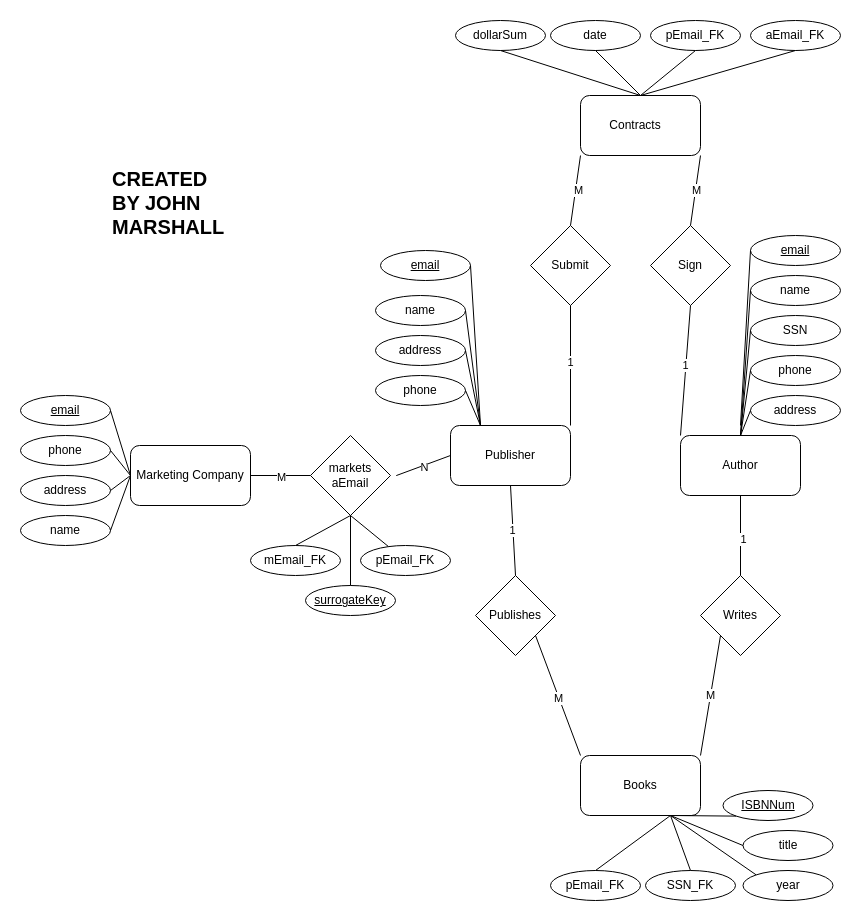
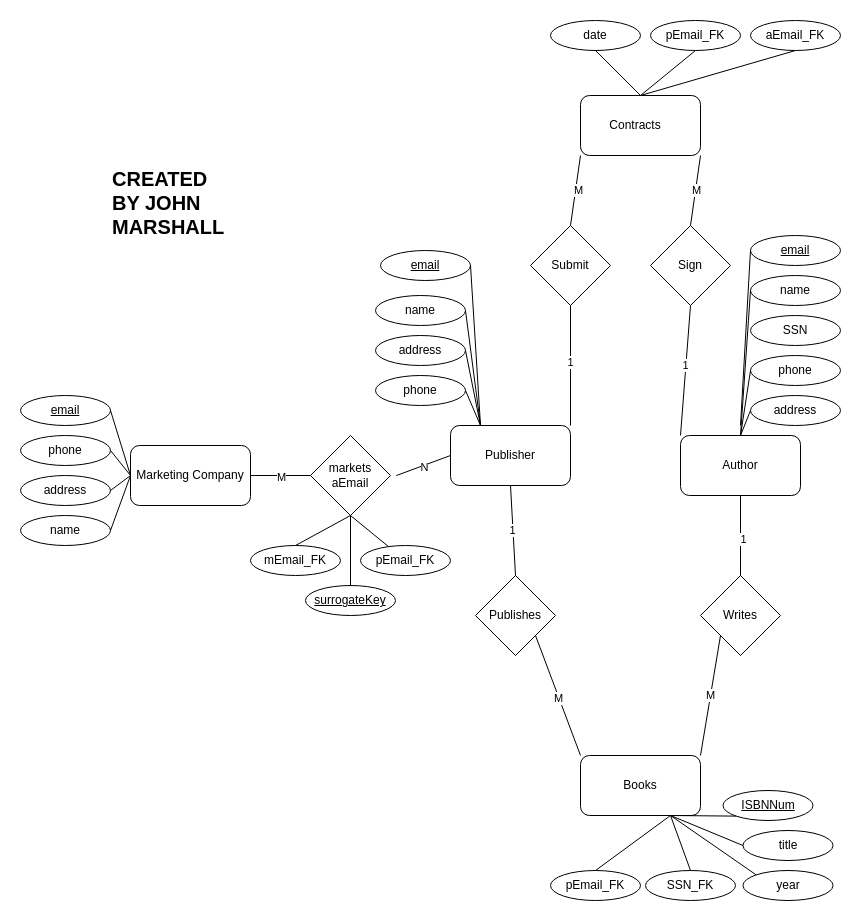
node "dollarSum": removed
edge "dollarSum" -- "Contracts": removed
edge "SSN" -- "Author": removed
